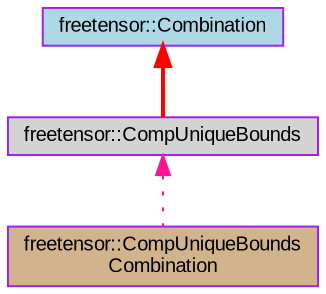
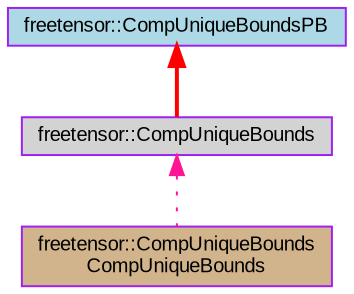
node "freetensor::Combination": label "freetensor::Combination" -> "freetensor::CompUniqueBoundsPB"
node "freetensor::CompUniqueBounds Combination": label "freetensor::CompUniqueBounds Combination" -> "freetensor::CompUniqueBounds CompUniqueBounds"
